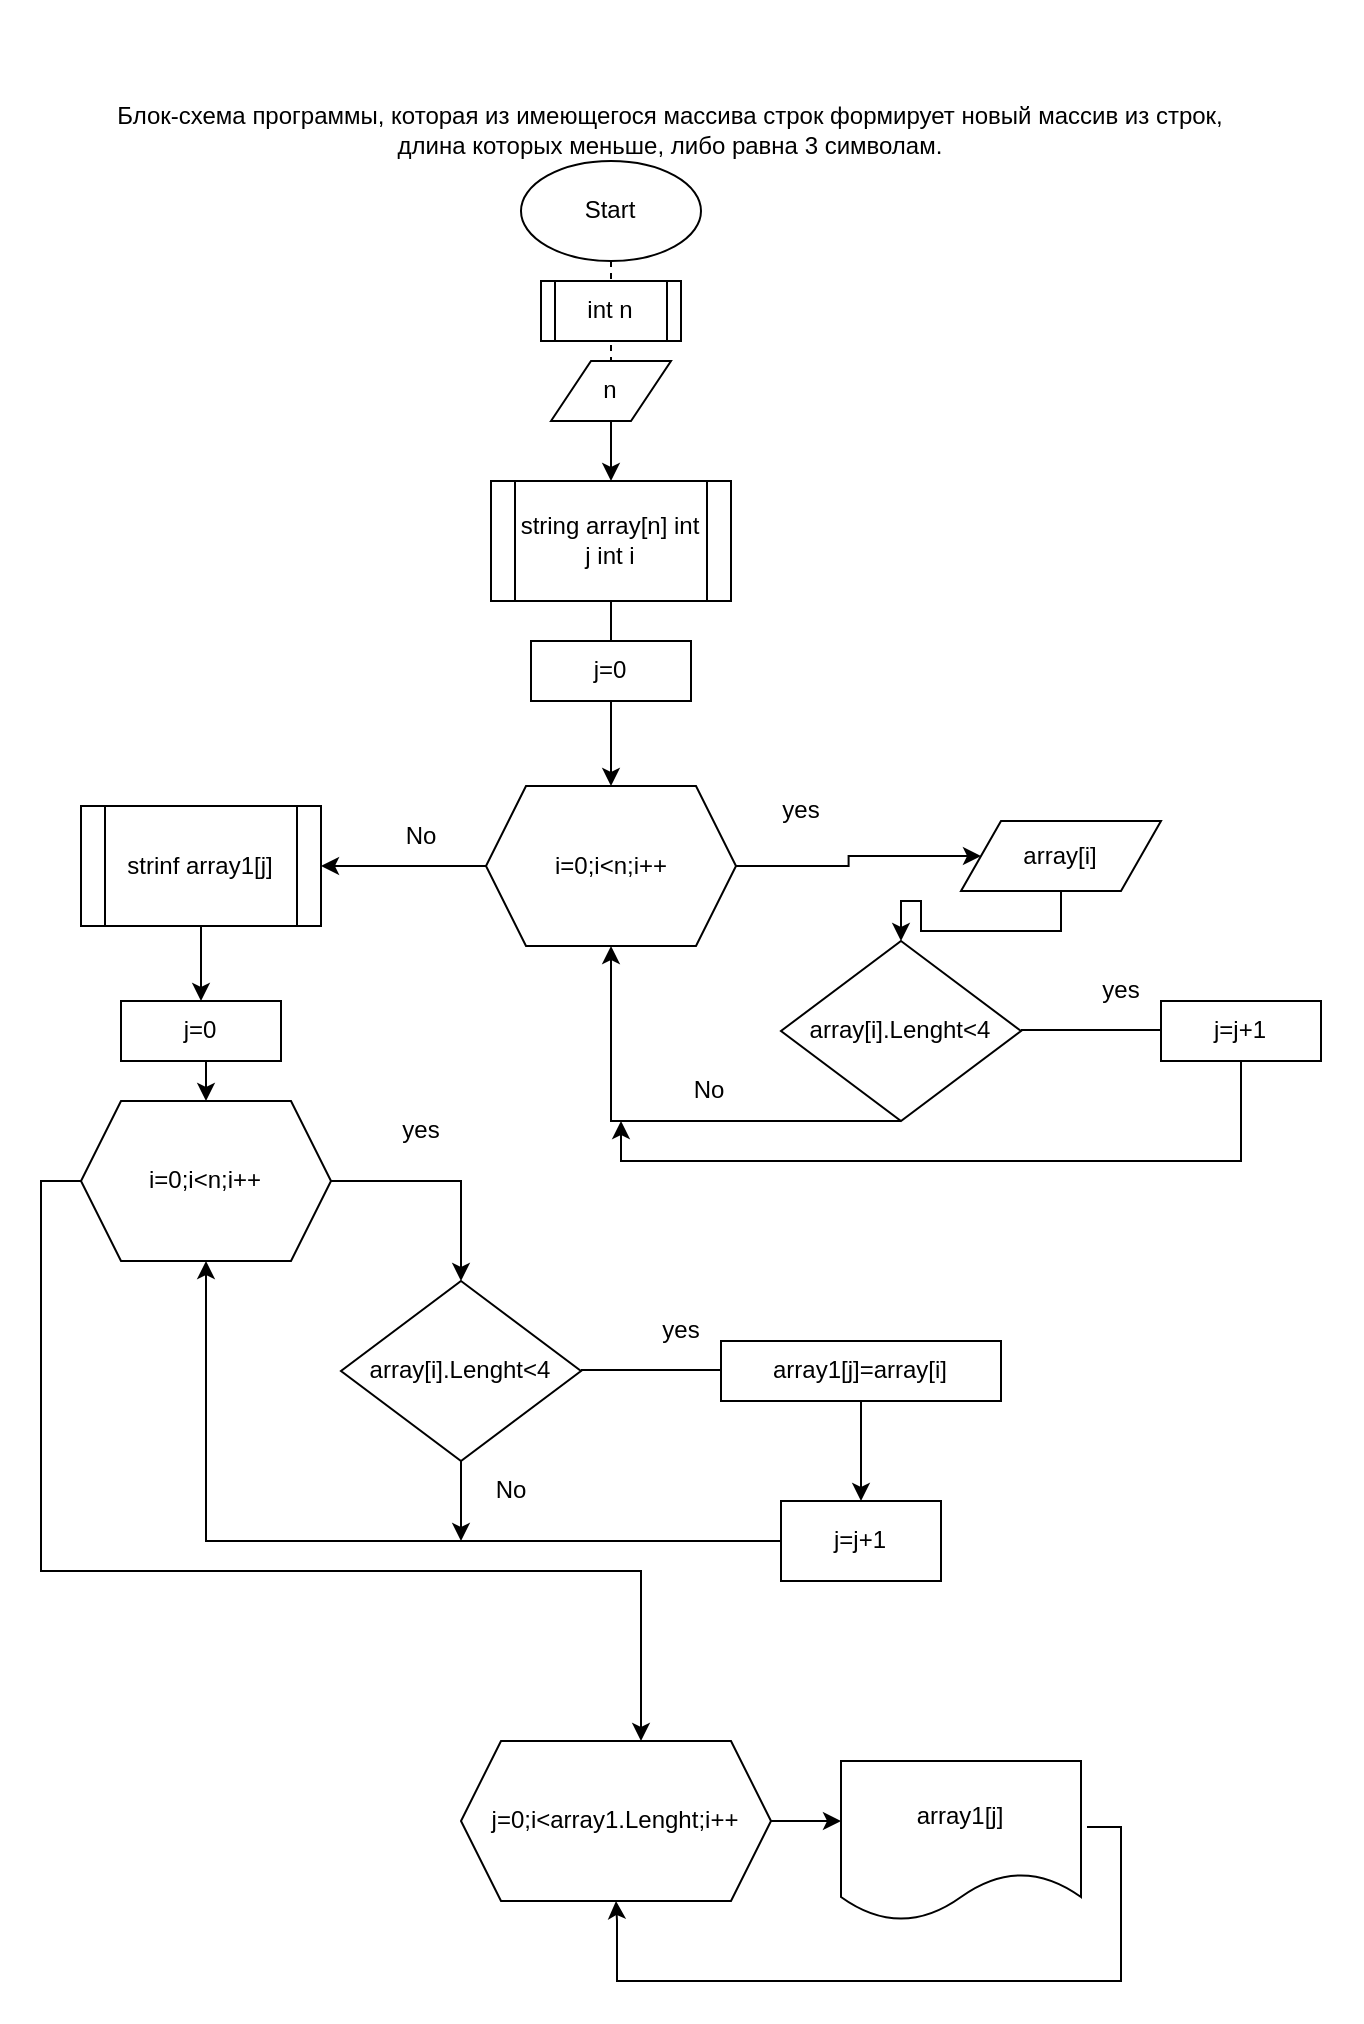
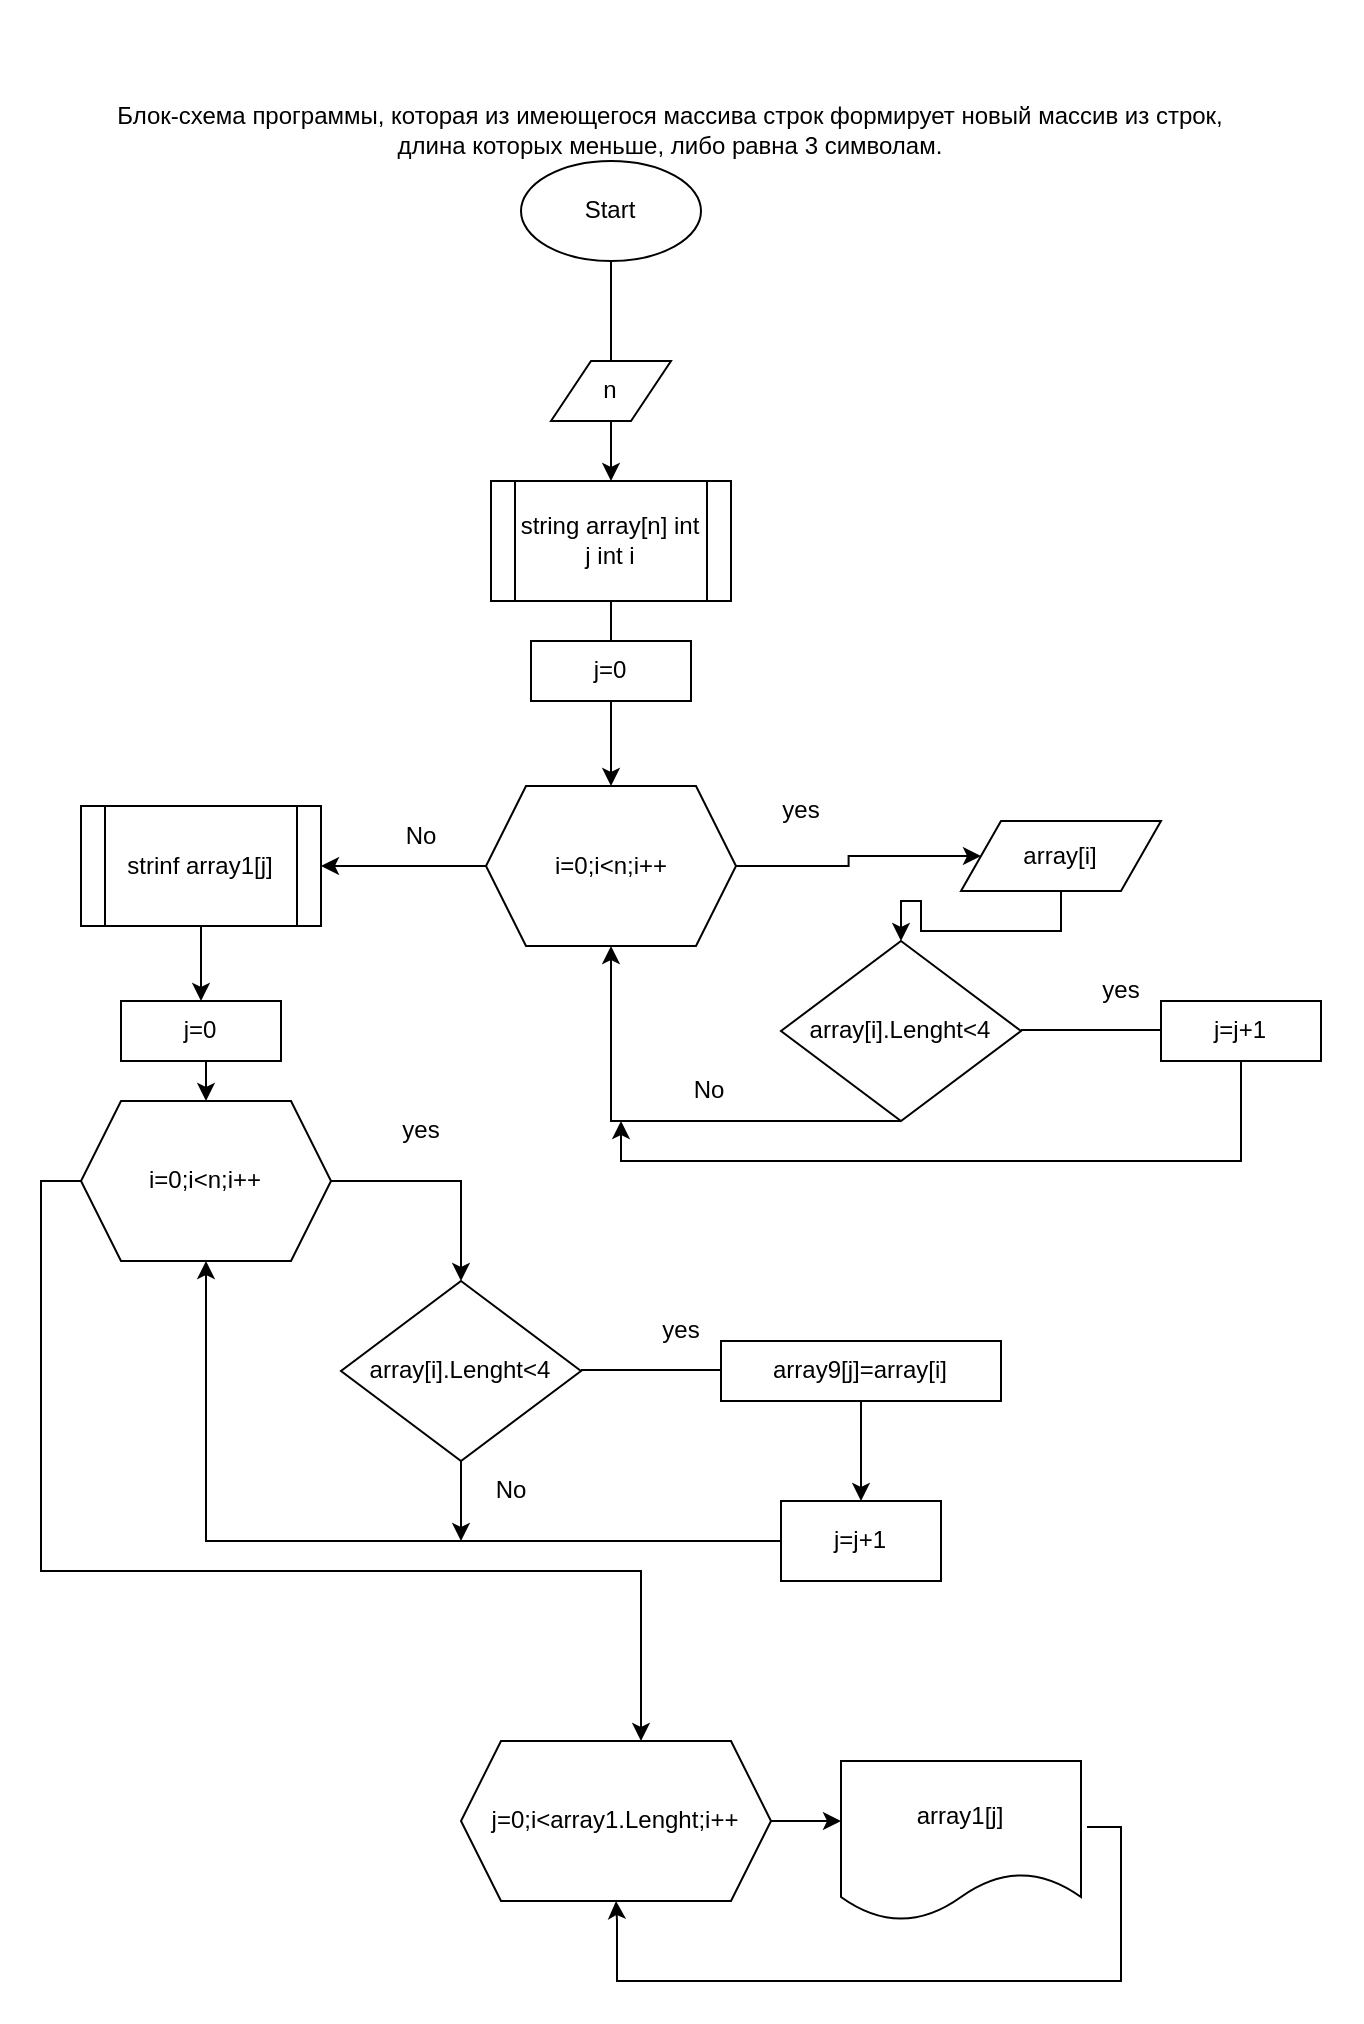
edge "Start" -- "n": style dashed -> solid
node "int n": removed
node "array1[j]=array[i]": label "array1[j]=array[i]" -> "array9[j]=array[i]"
